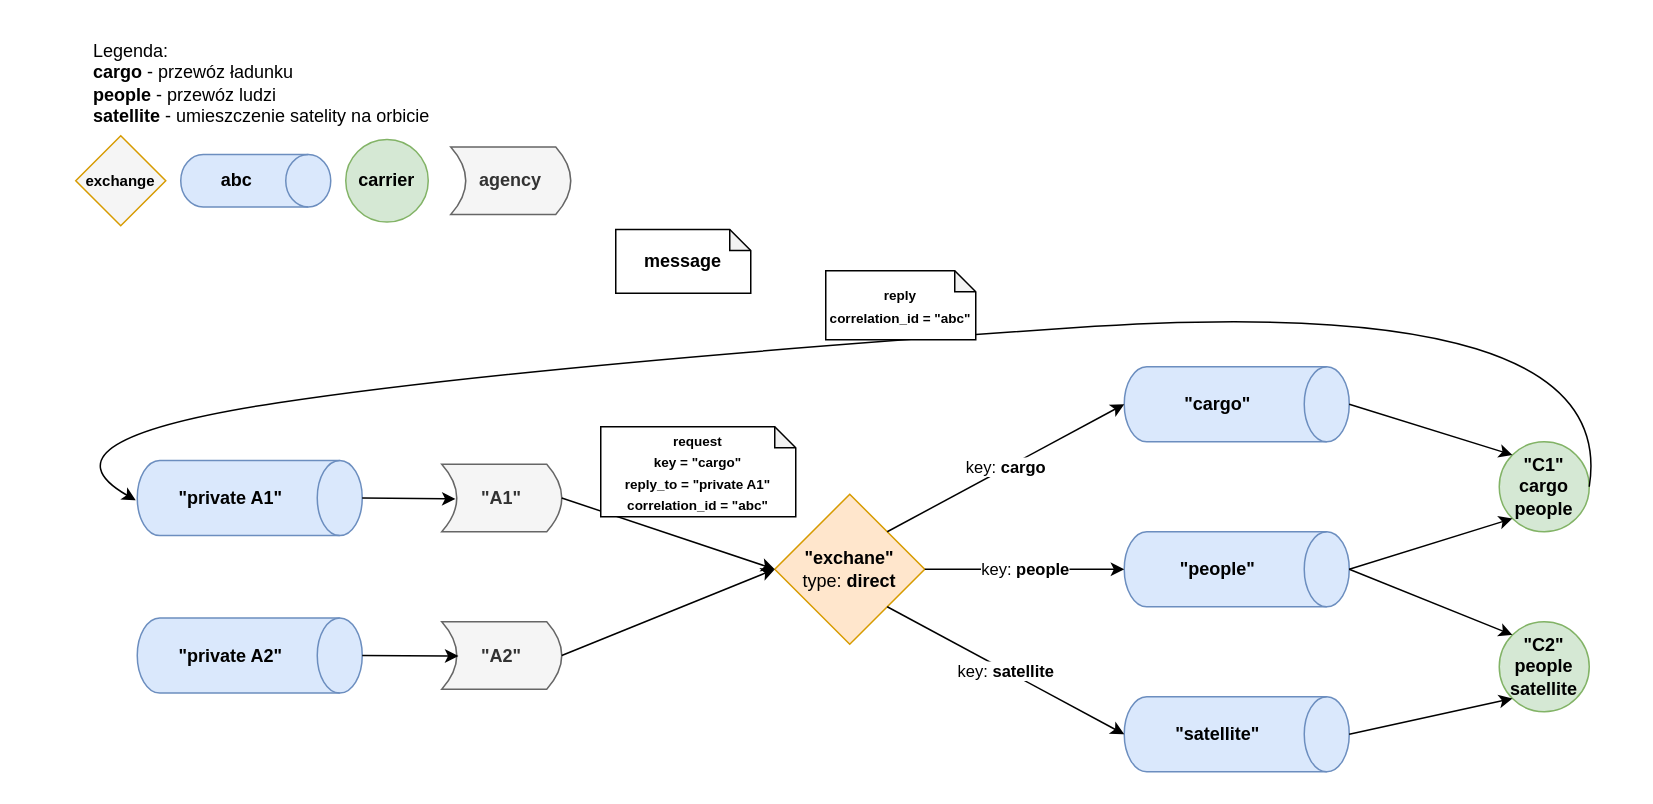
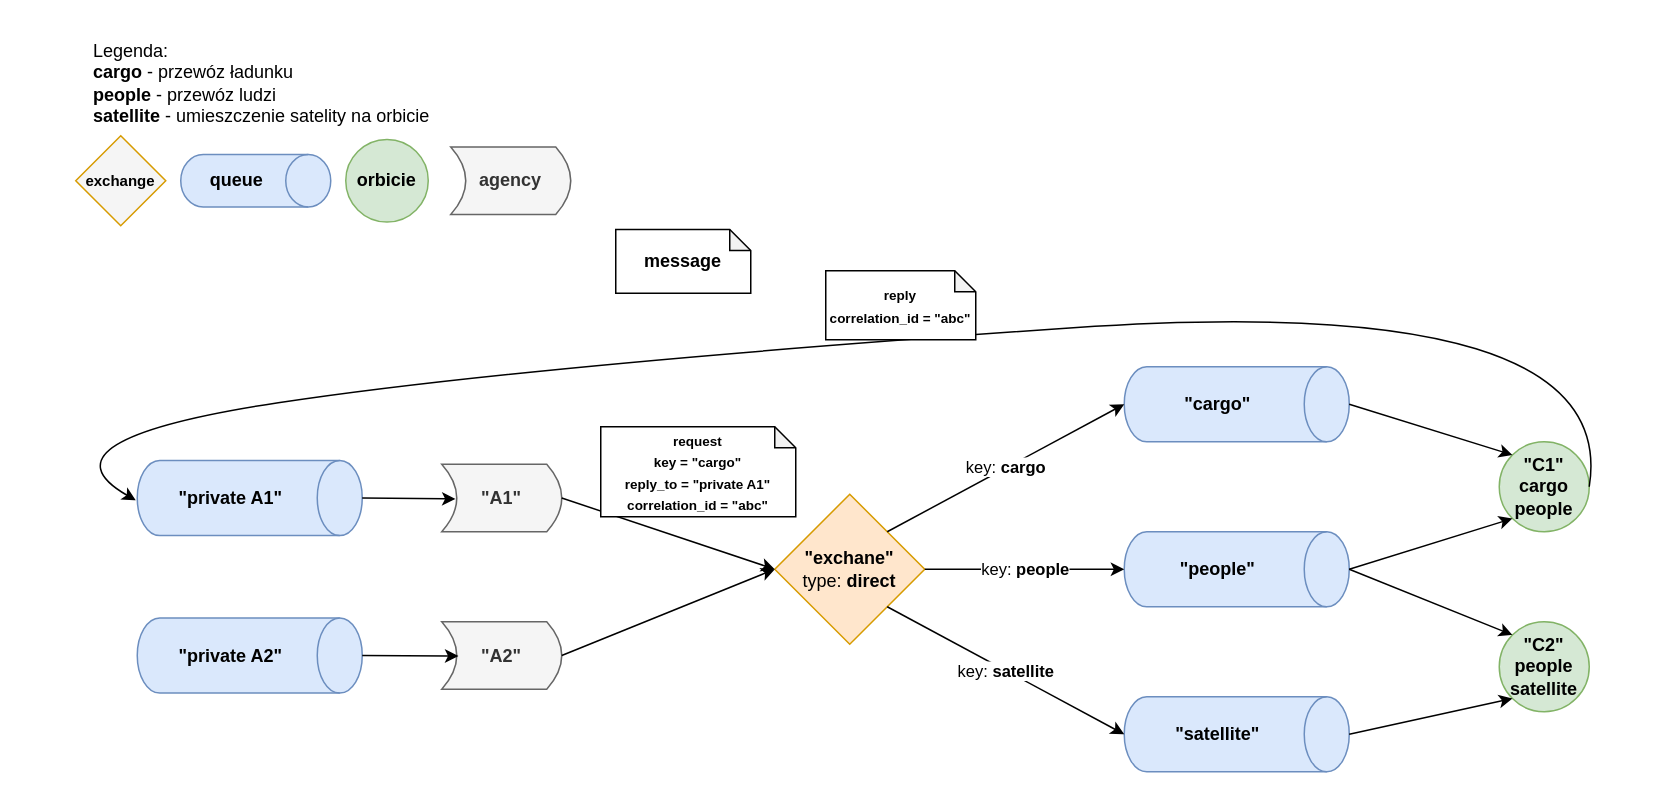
node "abc": label "abc" -> "queue"
node "carrier": label "carrier" -> "orbicie"
